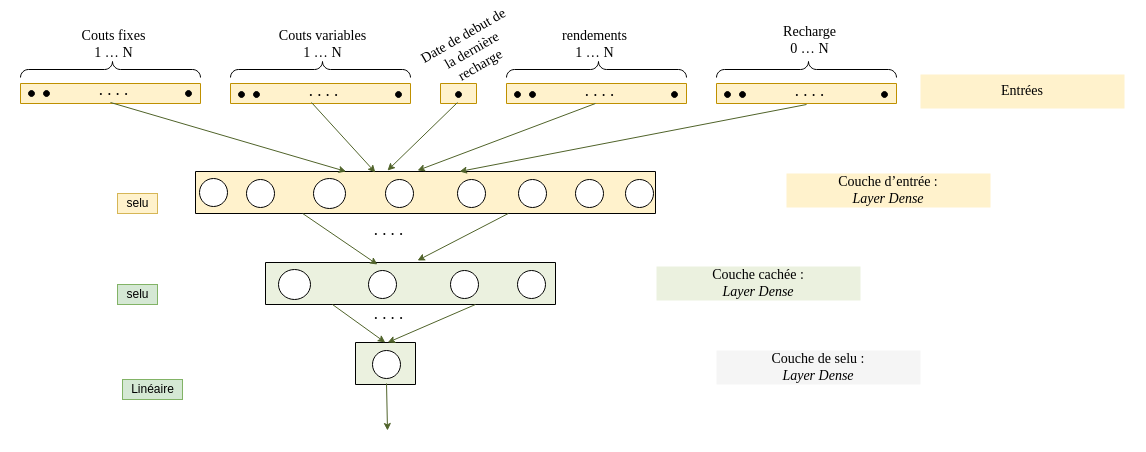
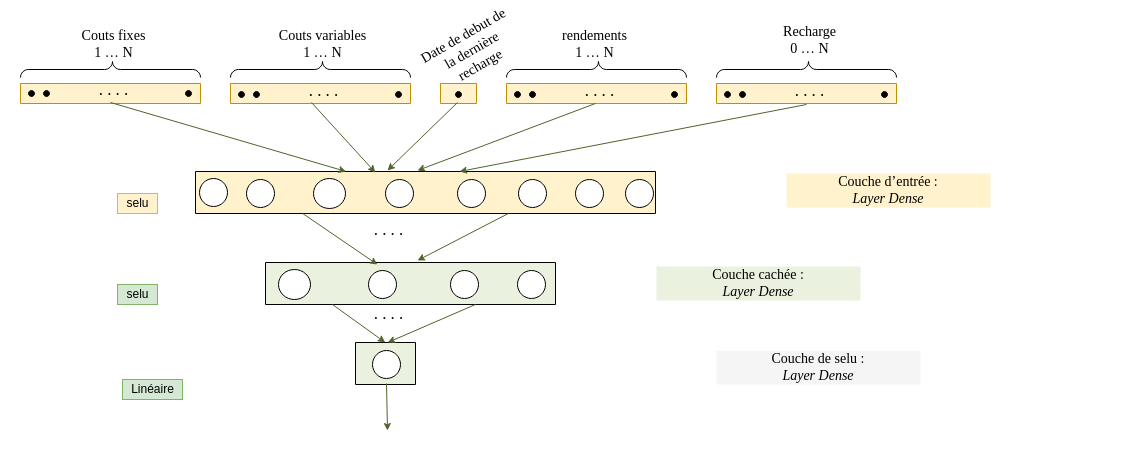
node "Entrées": removed
